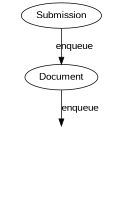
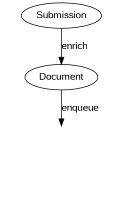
edge "Submission" -> "Document": label "enqueue" -> "enrich"
